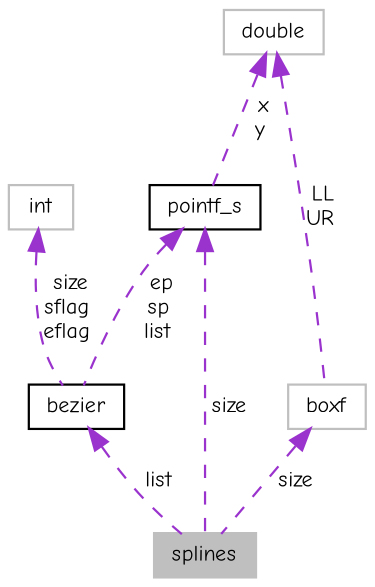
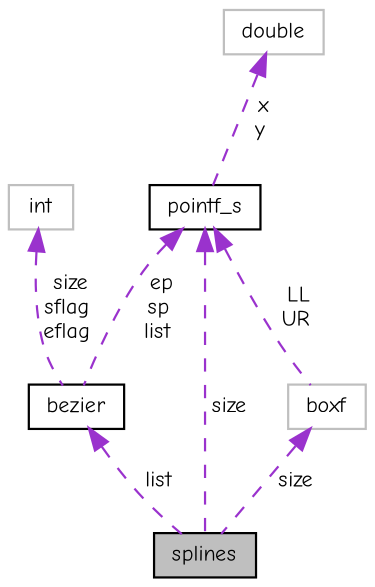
edge "boxf" -> "double": now "boxf" -> "pointf_s"
node "splines": color grey75 -> black
